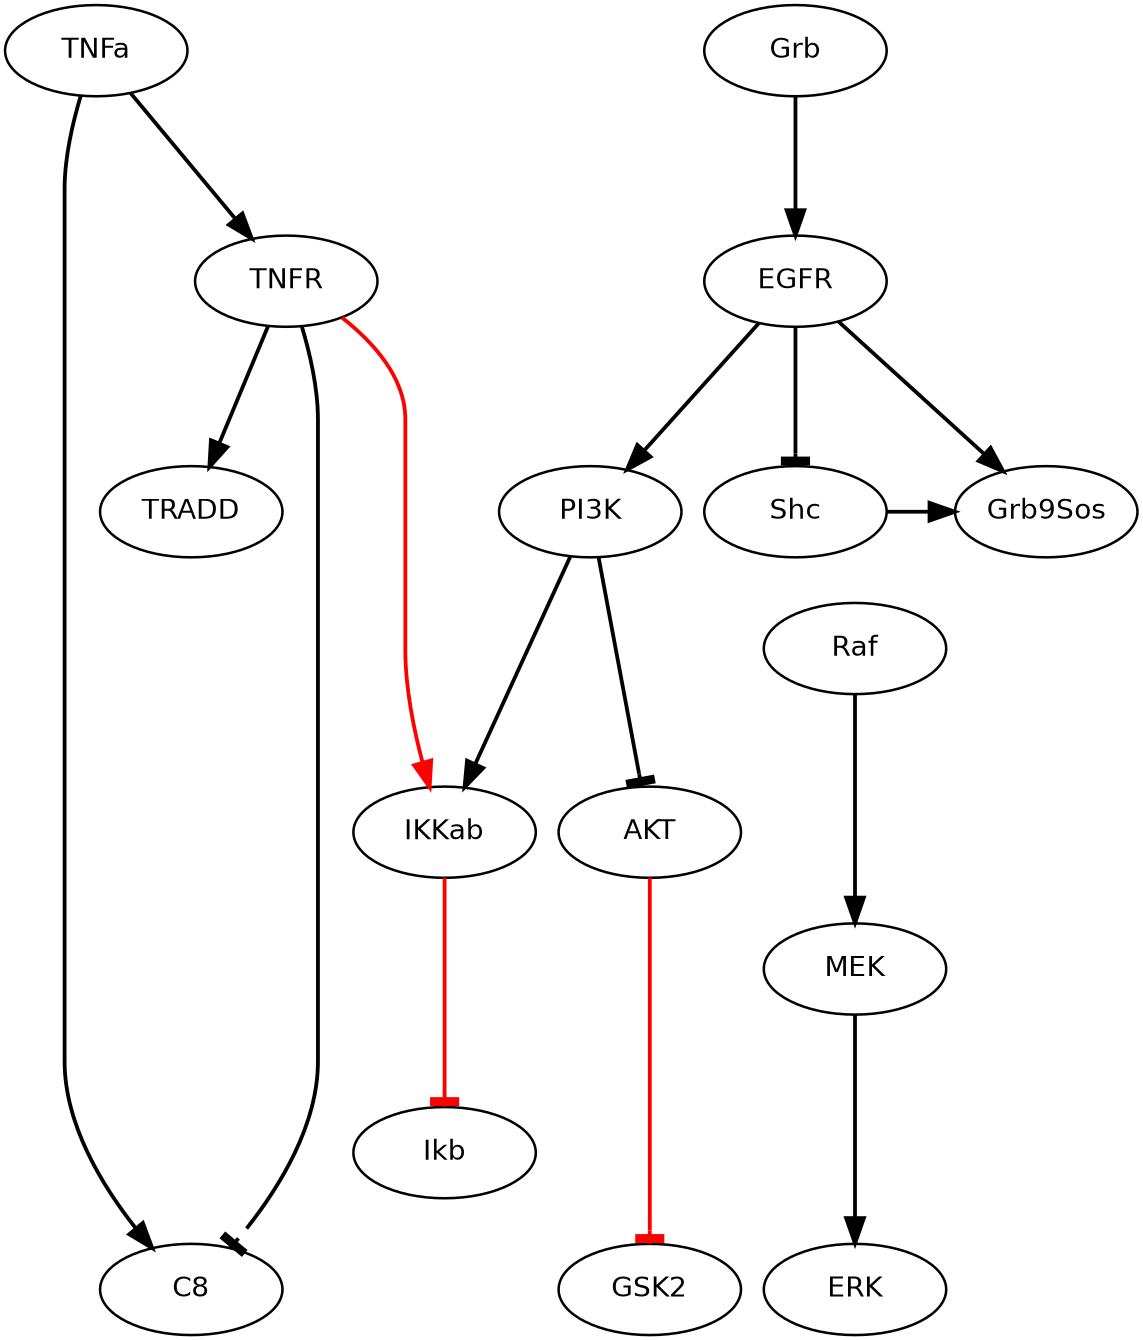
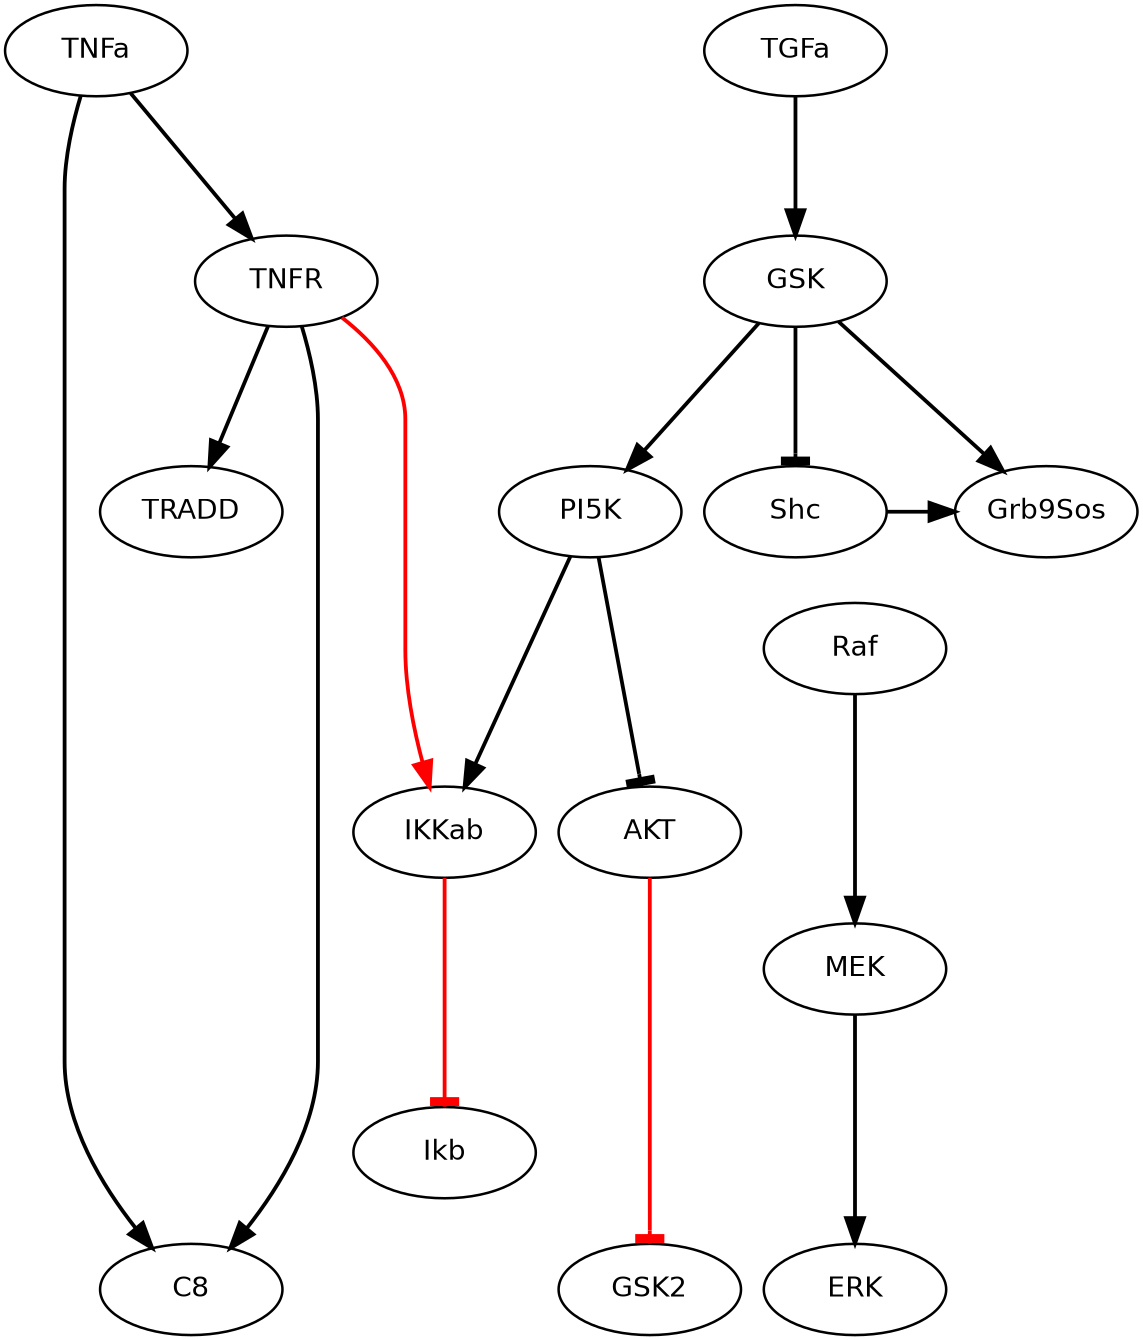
node "Grb": label "Grb" -> "TGFa"
node "EGFR": label "EGFR" -> "GSK"
node "PI3K": label "PI3K" -> "PI5K"
edge "TNFR" -> "C8": arrowhead tee -> normal
